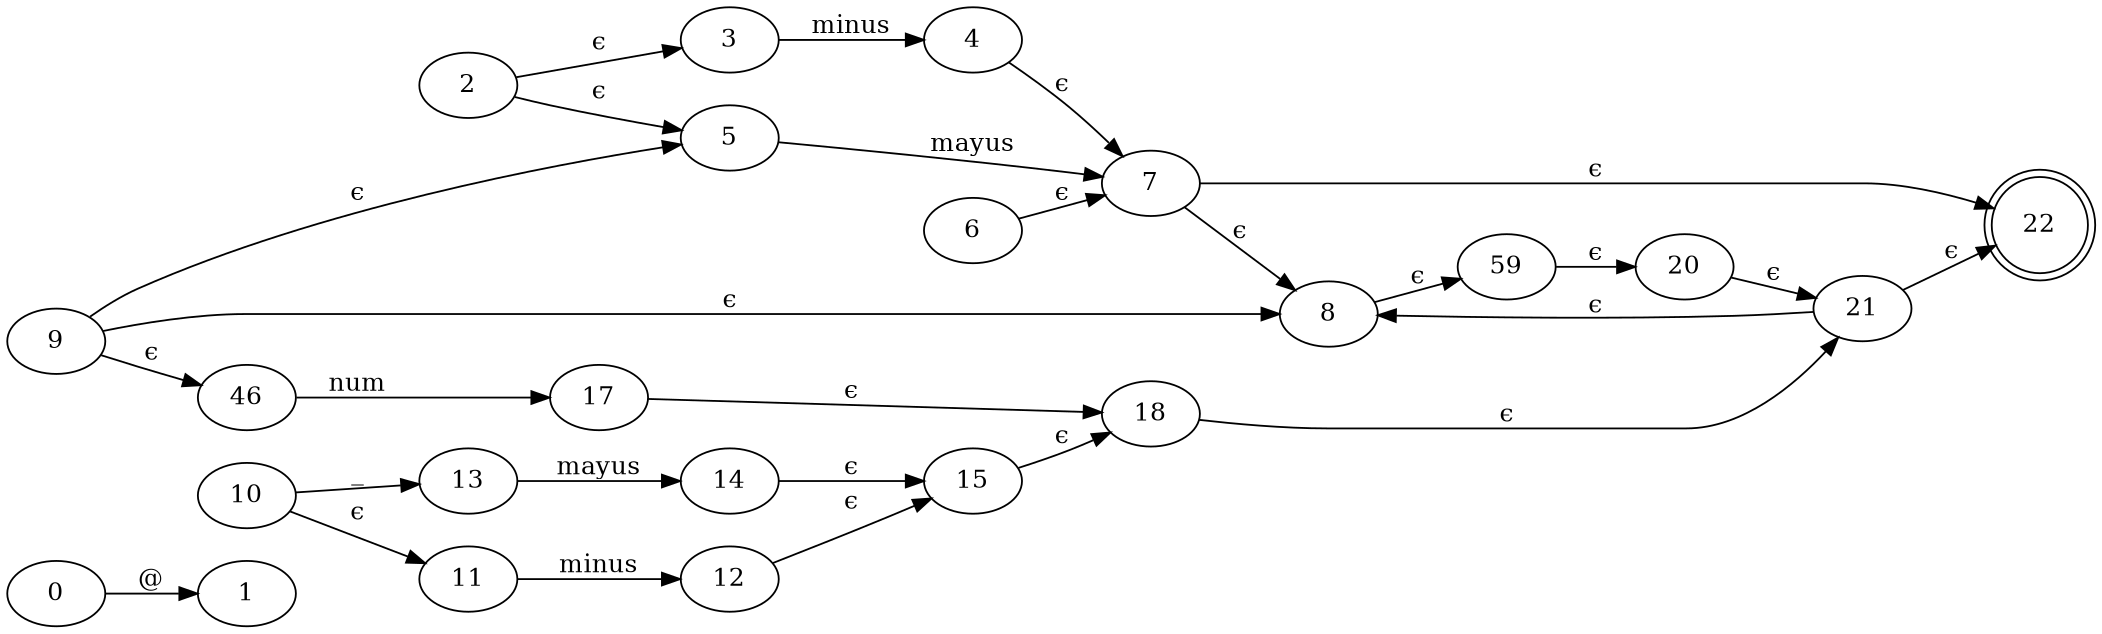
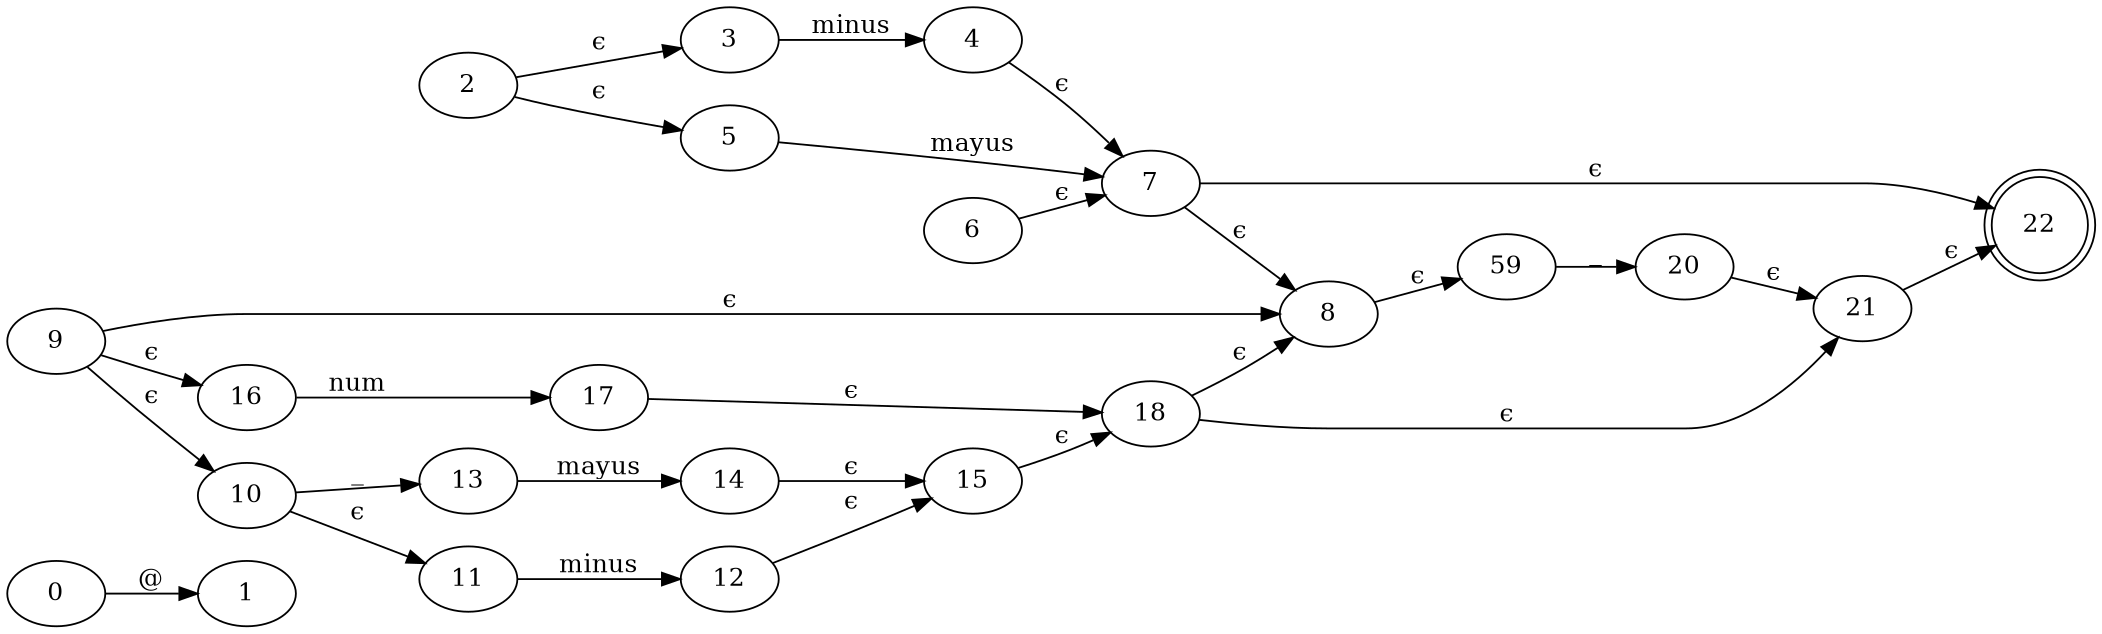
edge "9" -> "5": now "9" -> "10"
edge "59" -> "20": label "ϵ" -> "_"
edge "21" -> "8": now "18" -> "8"
node "46": label "46" -> "16"
